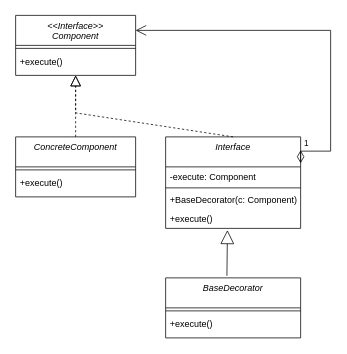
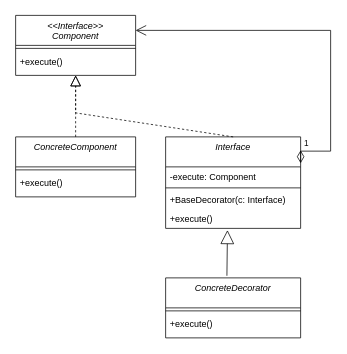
node "+BaseDecorator(c: Component)": label "+BaseDecorator(c: Component)" -> "+BaseDecorator(c: Interface)"
node "BaseDecorator": label "BaseDecorator" -> "ConcreteDecorator"
